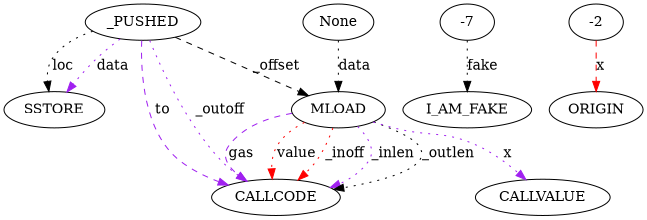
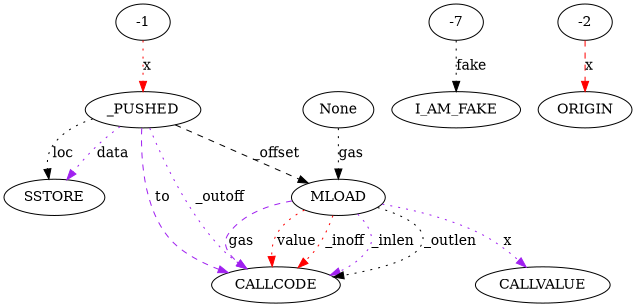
node "-1": added
edge "None" -> "MLOAD": label "data" -> "gas"
